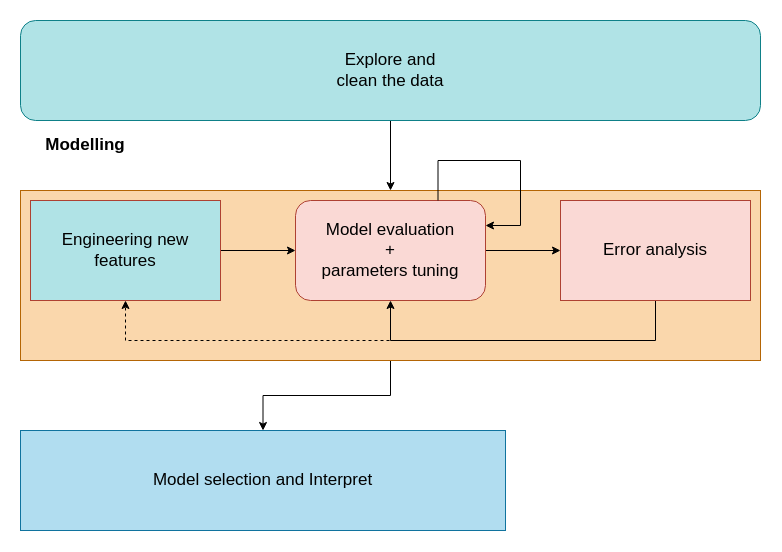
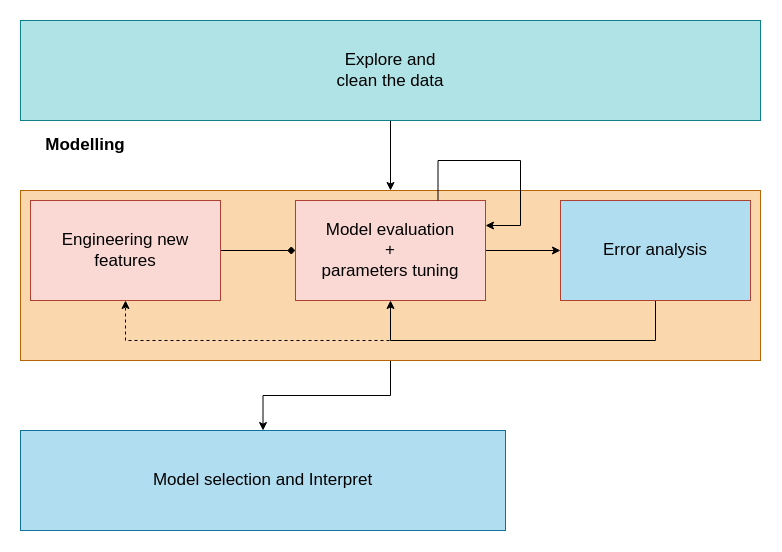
node "Explore and clean the data": shape rounded rectangle -> rectangle
node "Engineering new features": fillcolor #b0e3e6 -> #fad9d5
edge "Engineering new features" -> "Model evaluation + parameters tuning": arrowhead classic -> diamond
node "Model evaluation + parameters tuning": shape rounded rectangle -> rectangle
node "Error analysis": fillcolor #fad9d5 -> #b1ddf0
